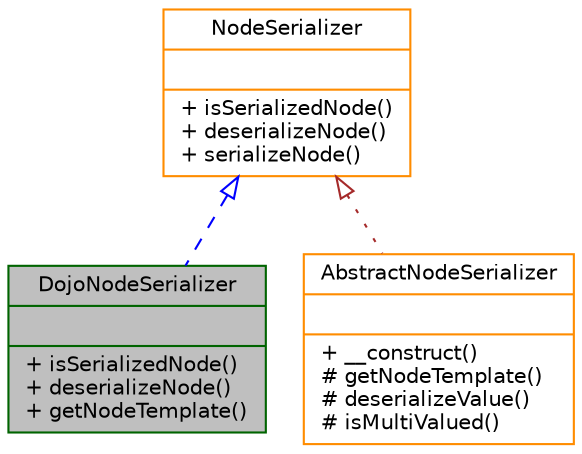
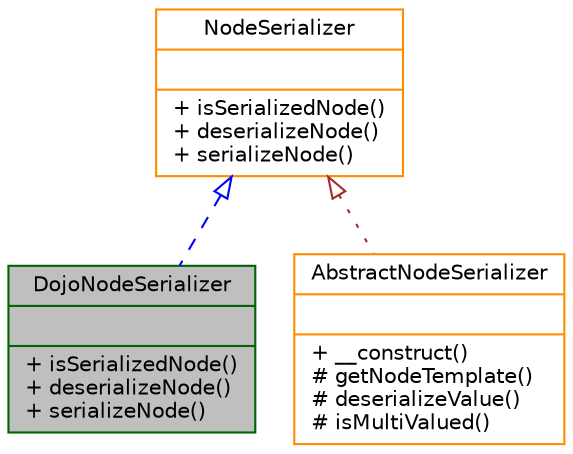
node "DojoNodeSerializer": text "+ getNodeTemplate()" -> "+ serializeNode()"
